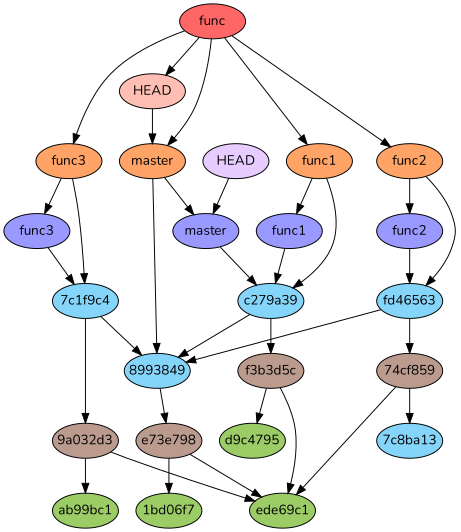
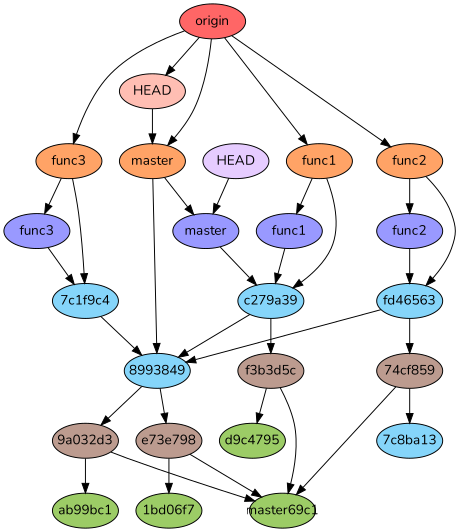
node "func": label "func" -> "origin"
edge "7c1f9c4" -> "9a032d3": now "8993849" -> "9a032d3"
node "ede69c1": label "ede69c1" -> "master69c1"
